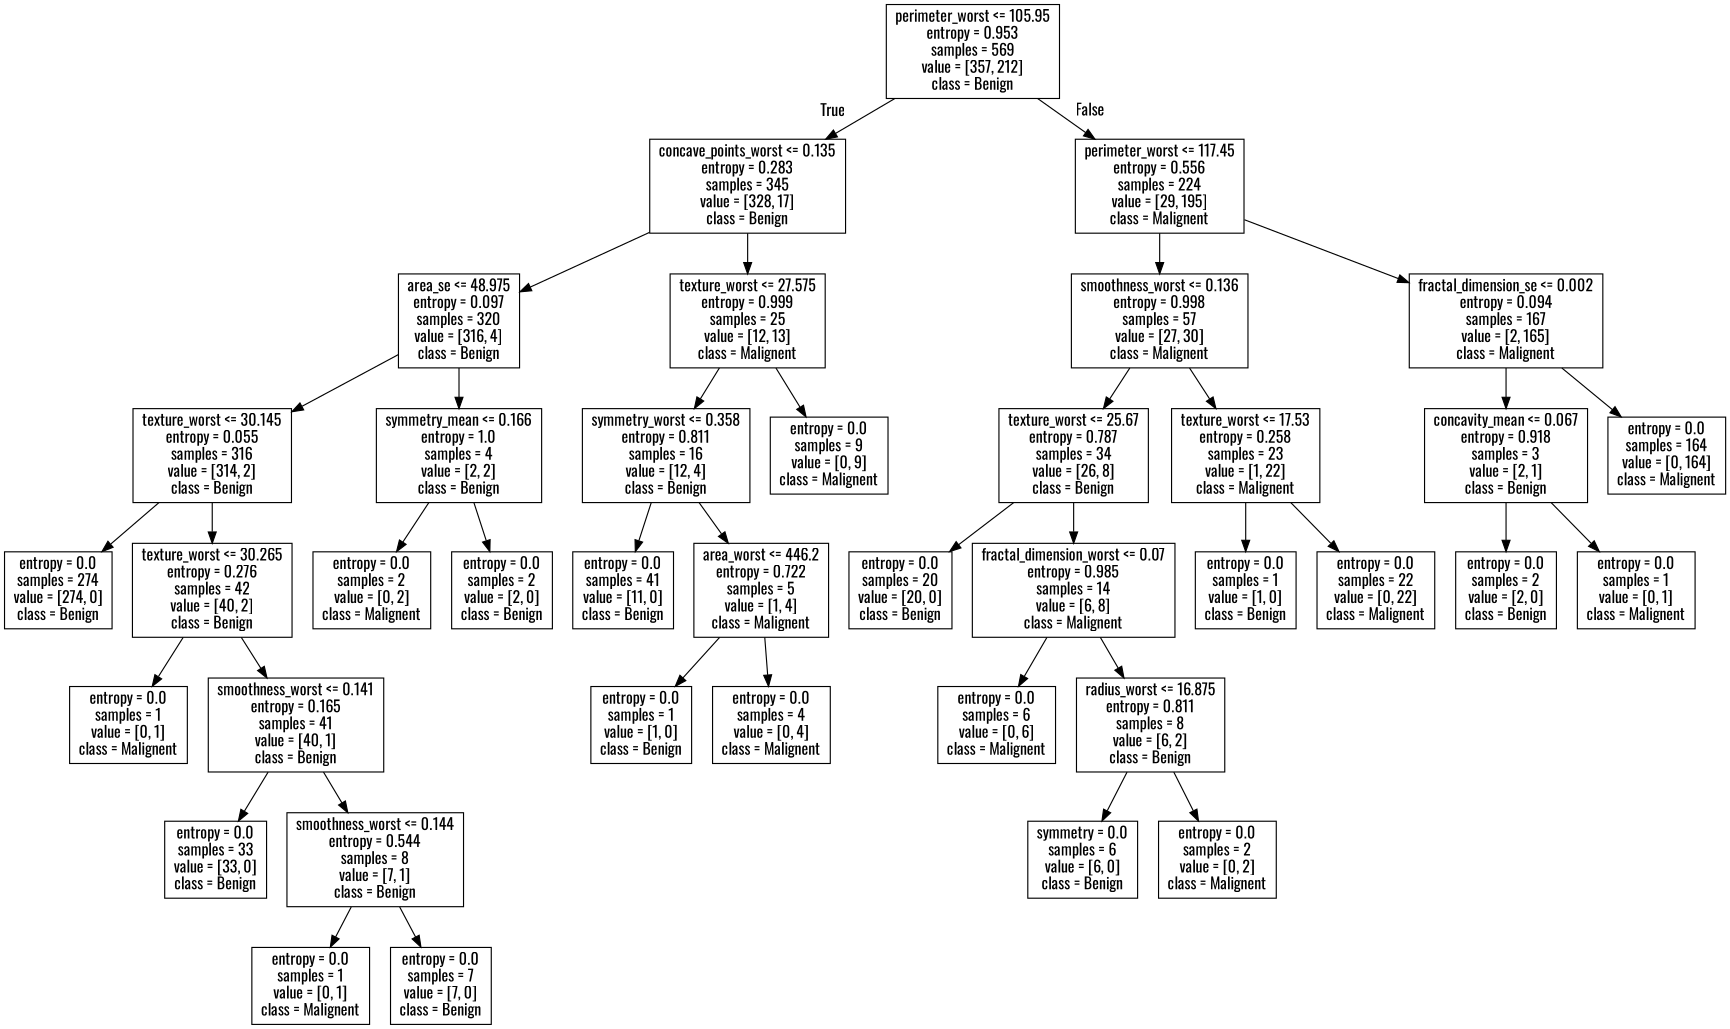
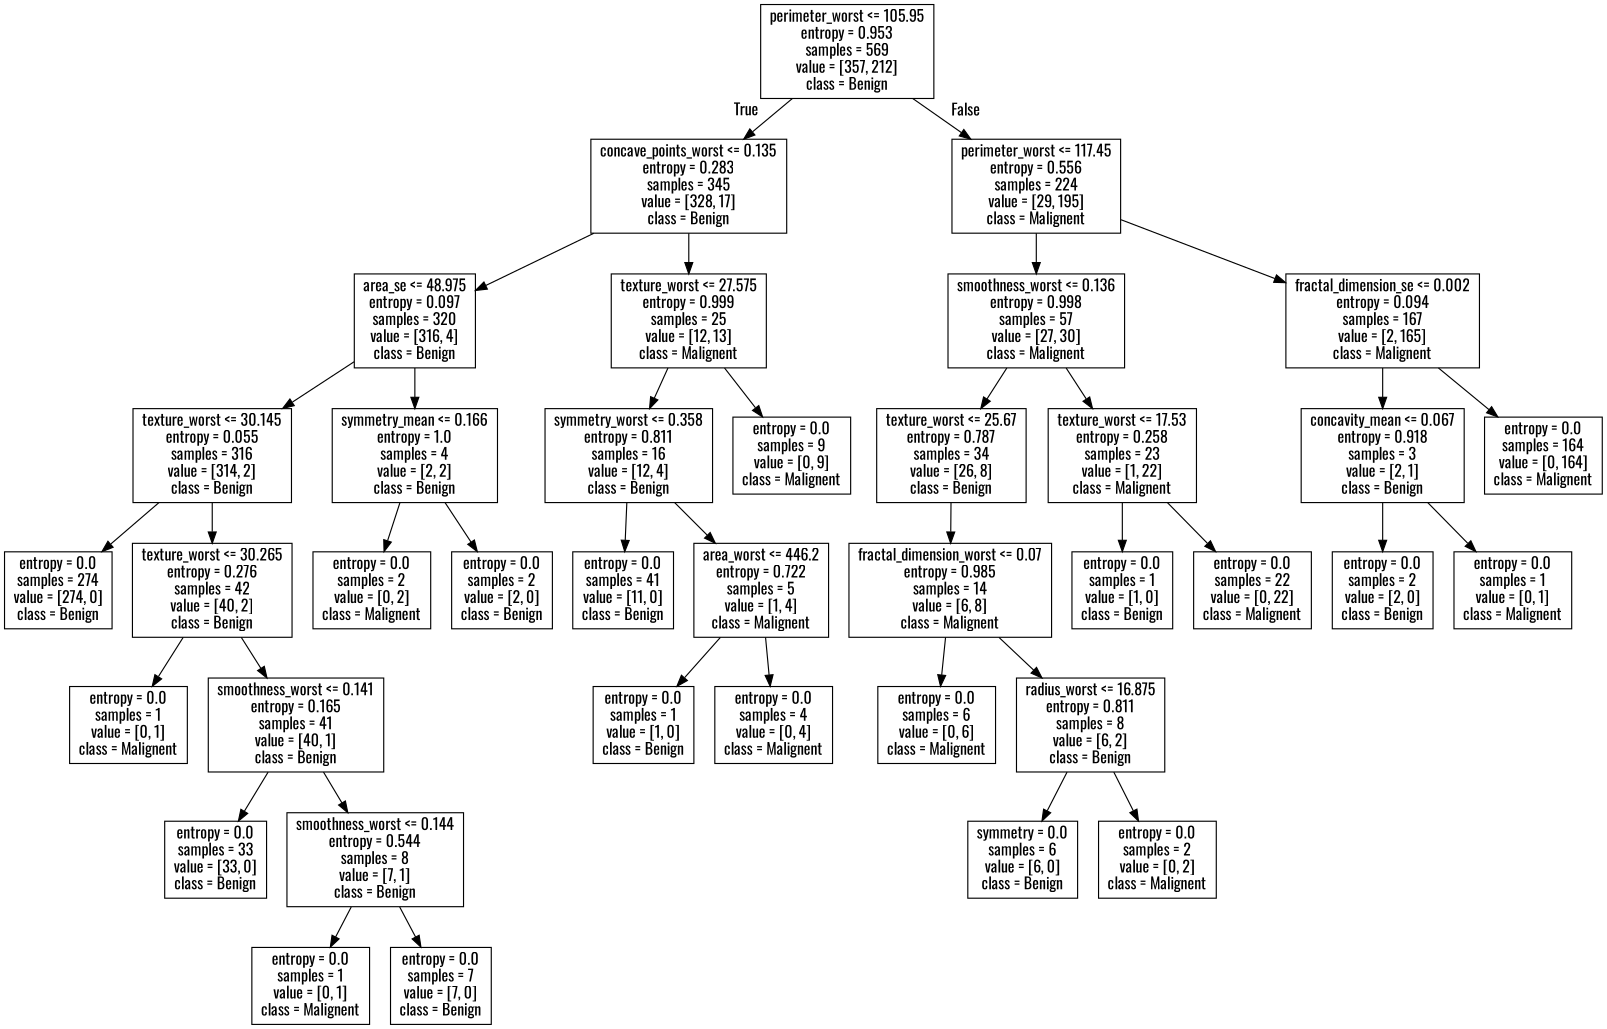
node "entropy = 0.0 samples = 20 value = [20, 0] class = Benign": removed
